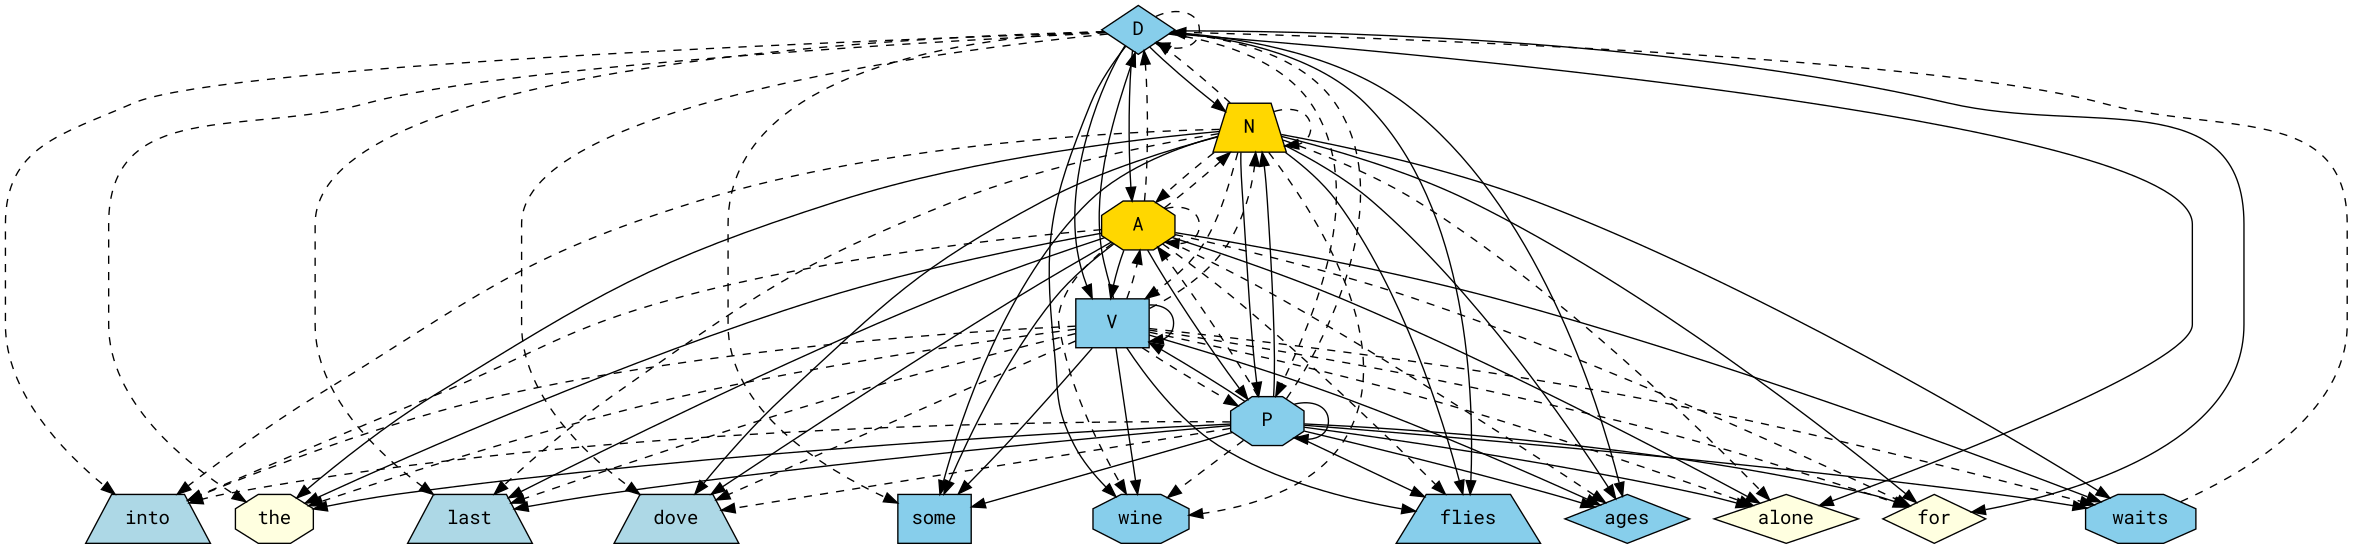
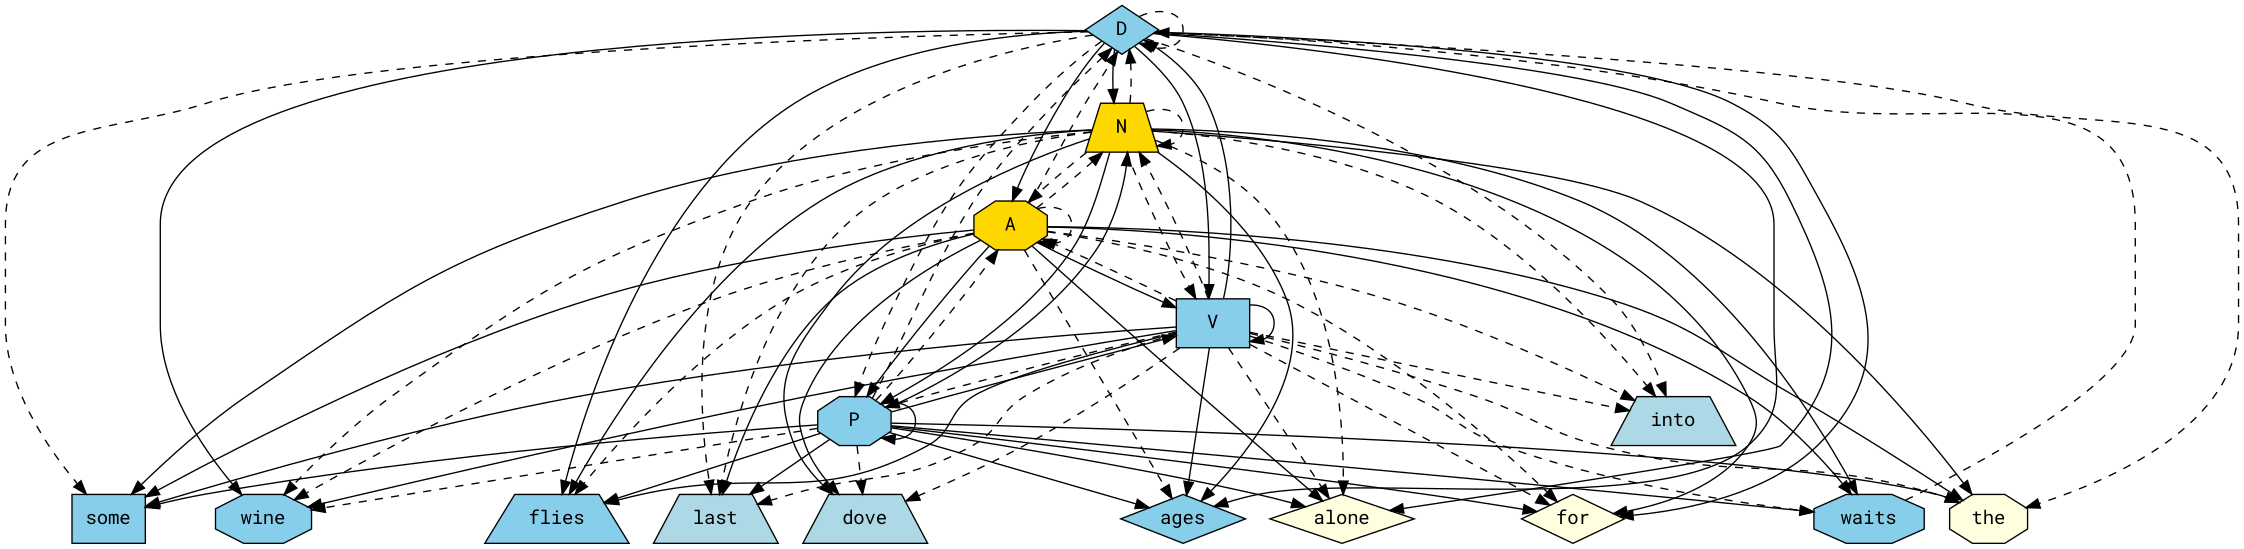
edge "D" -> "dove": removed
edge "P" -> "into": removed
